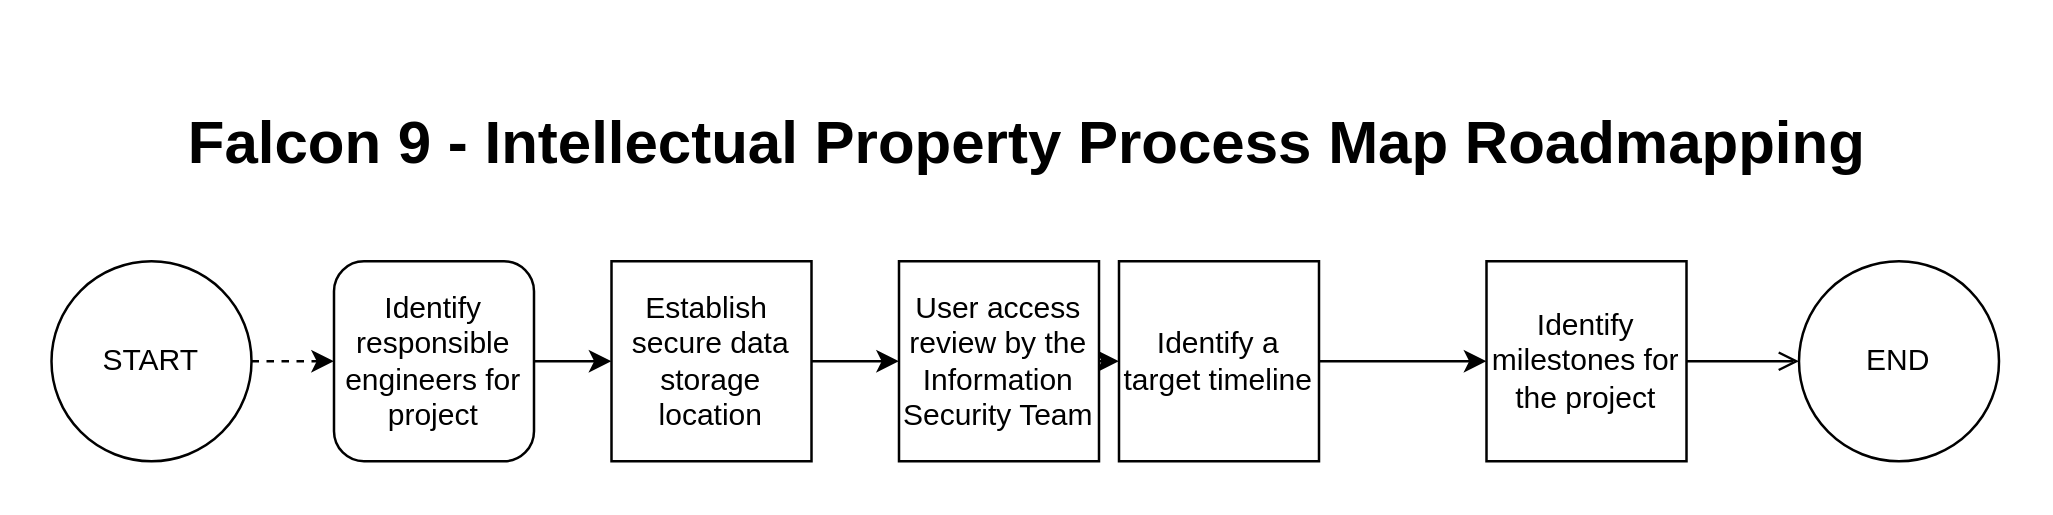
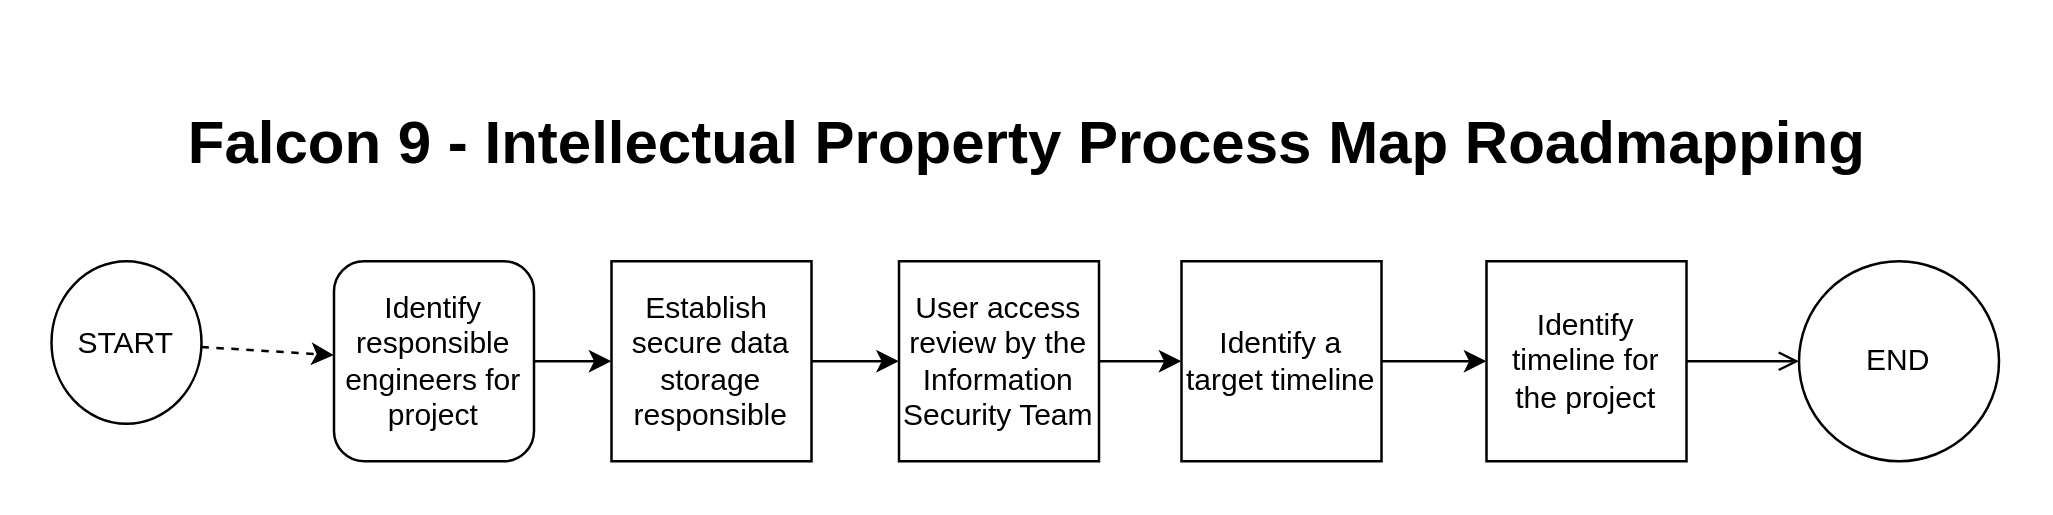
node "START": size 200x200 -> 150x163
node "Establish secure data storage location": label "Establish secure data storage location" -> "Establish secure data storage responsible"
node "Identify a target timeline": moved (1219, 361) -> (1281, 361)
node "Identify milestones for the project": label "Identify milestones for the project" -> "Identify timeline for the project"
